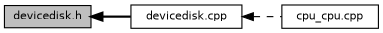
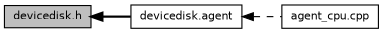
node "devicedisk.cpp": label "devicedisk.cpp" -> "devicedisk.agent"
node "cpu_cpu.cpp": label "cpu_cpu.cpp" -> "agent_cpu.cpp"
